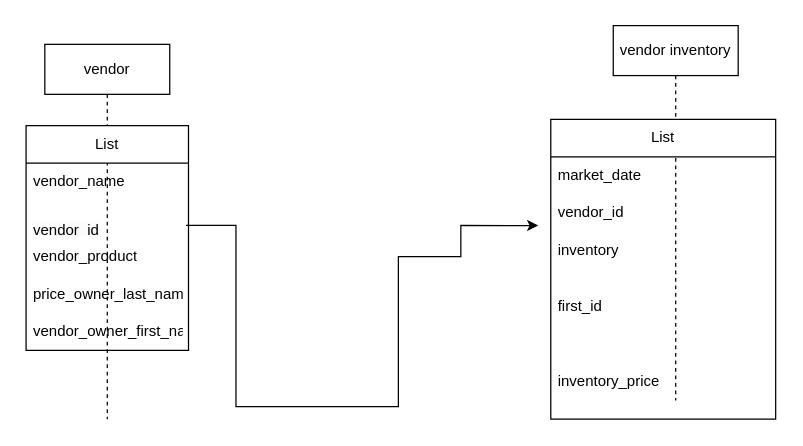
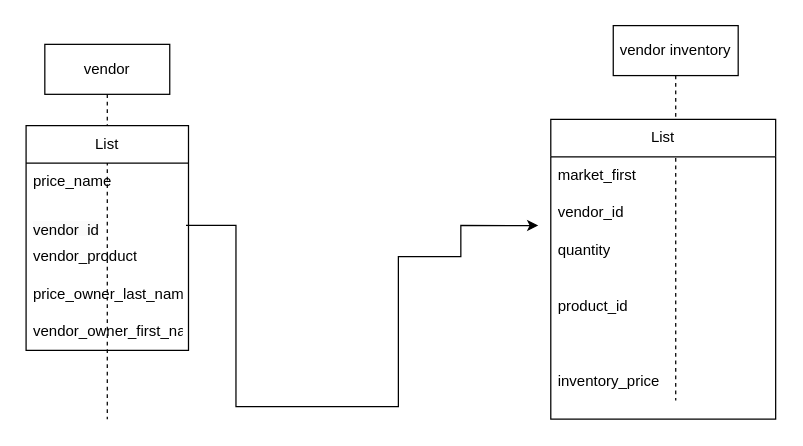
node "market_date": label "market_date" -> "market_first"
node "vendor_name": label "vendor_name" -> "price_name"
node "inventory": label "inventory" -> "quantity"
node "first_id": label "first_id" -> "product_id"
